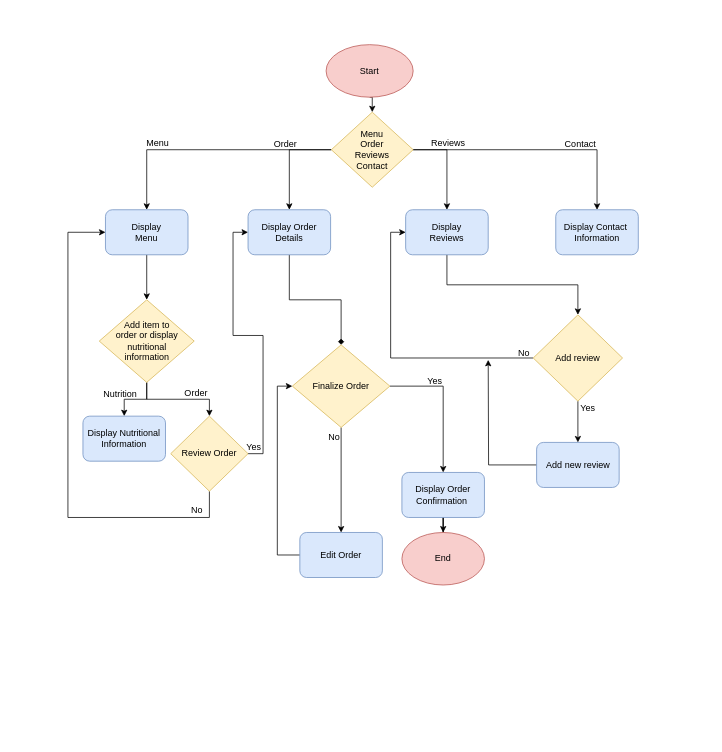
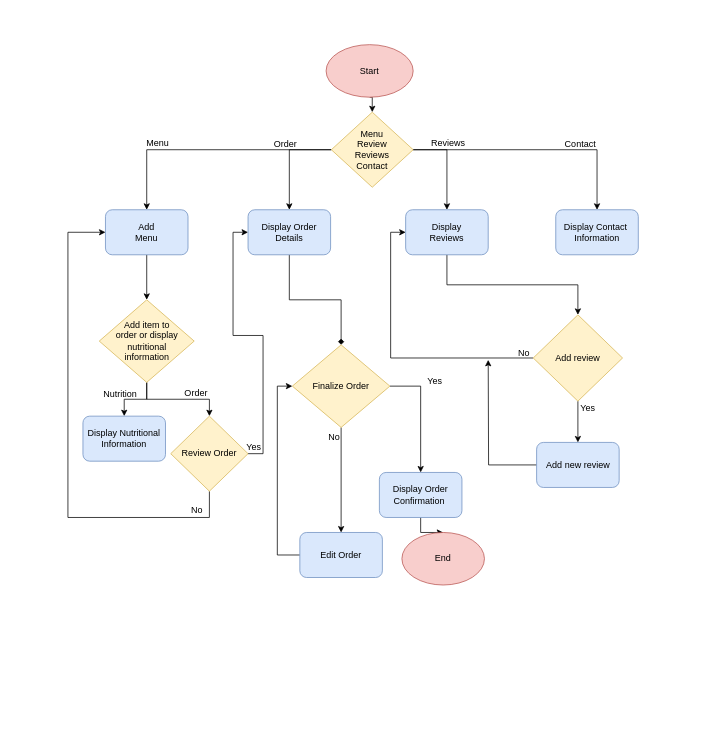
node "Menu Order Reviews Contact": label "Menu Order Reviews Contact" -> "Menu Review Reviews Contact"
node "Display Menu": label "Display Menu" -> "Add Menu"
node "Display Order Confirmation": moved (443, 495) -> (420, 495)
